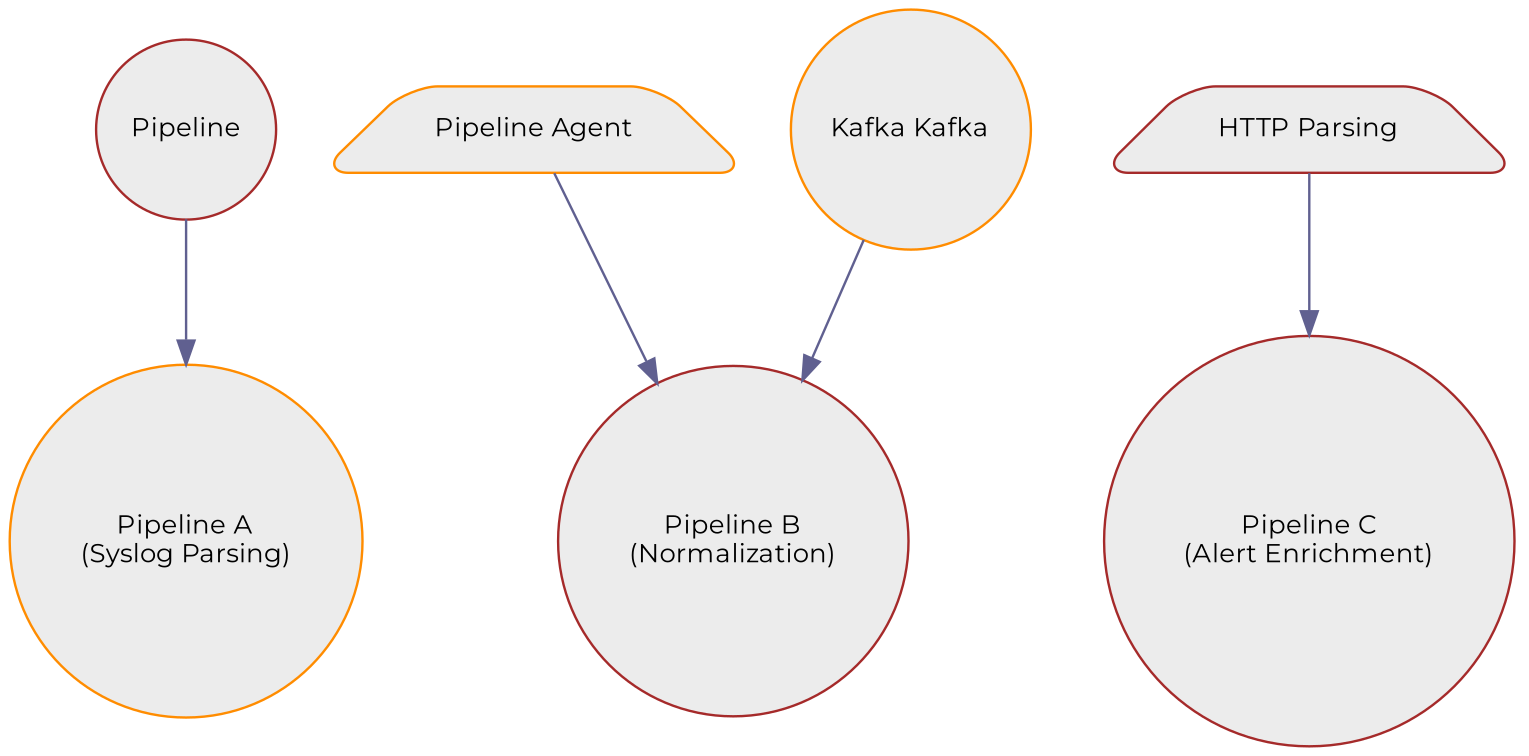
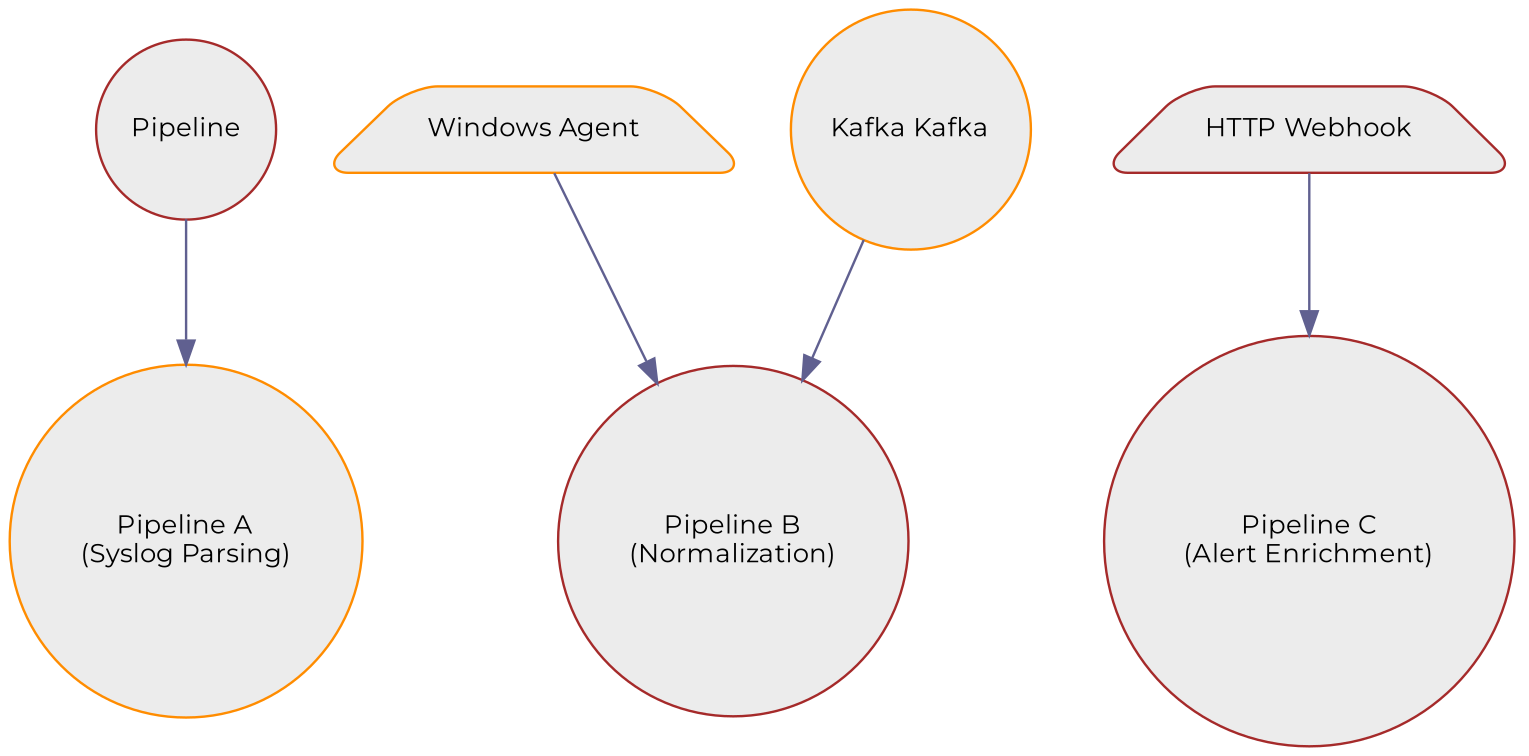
node "Pipeline Agent": label "Pipeline Agent" -> "Windows Agent"
node "HTTP Parsing": label "HTTP Parsing" -> "HTTP Webhook"
